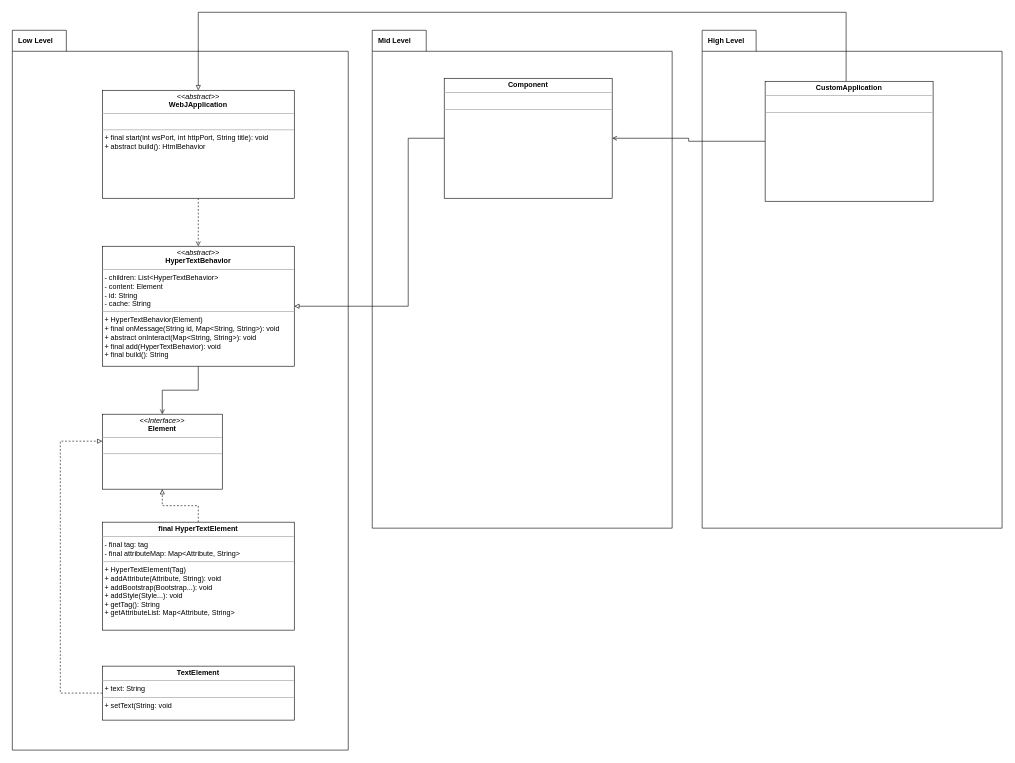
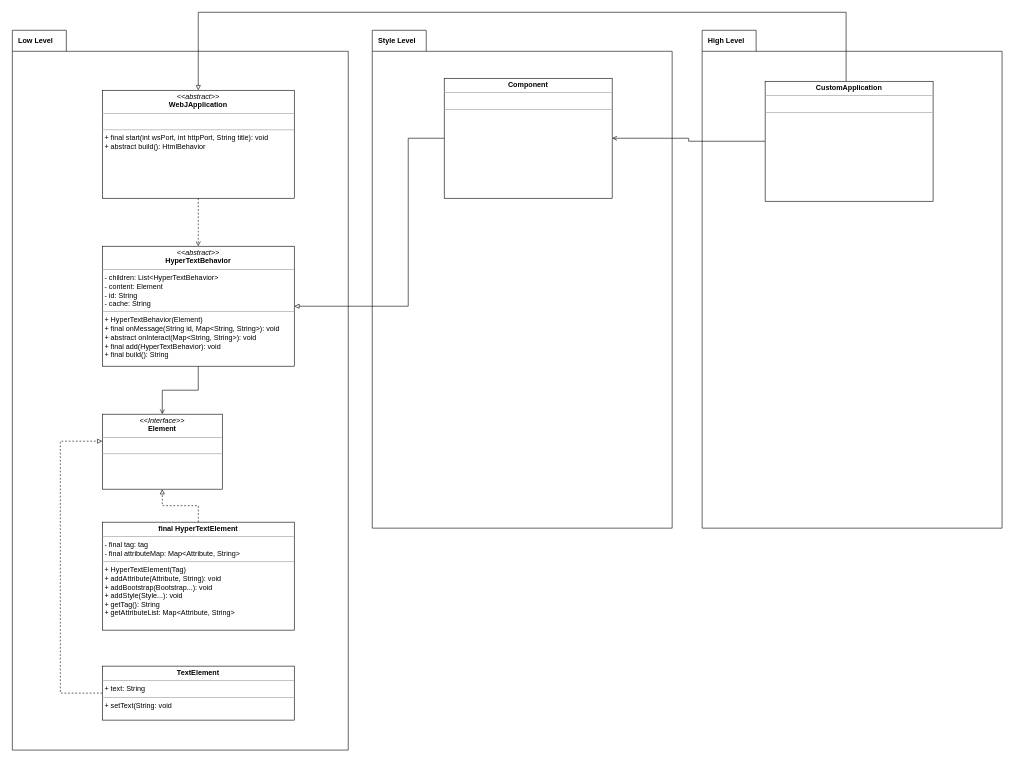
node "Mid Level": label "Mid Level" -> "Style Level"
